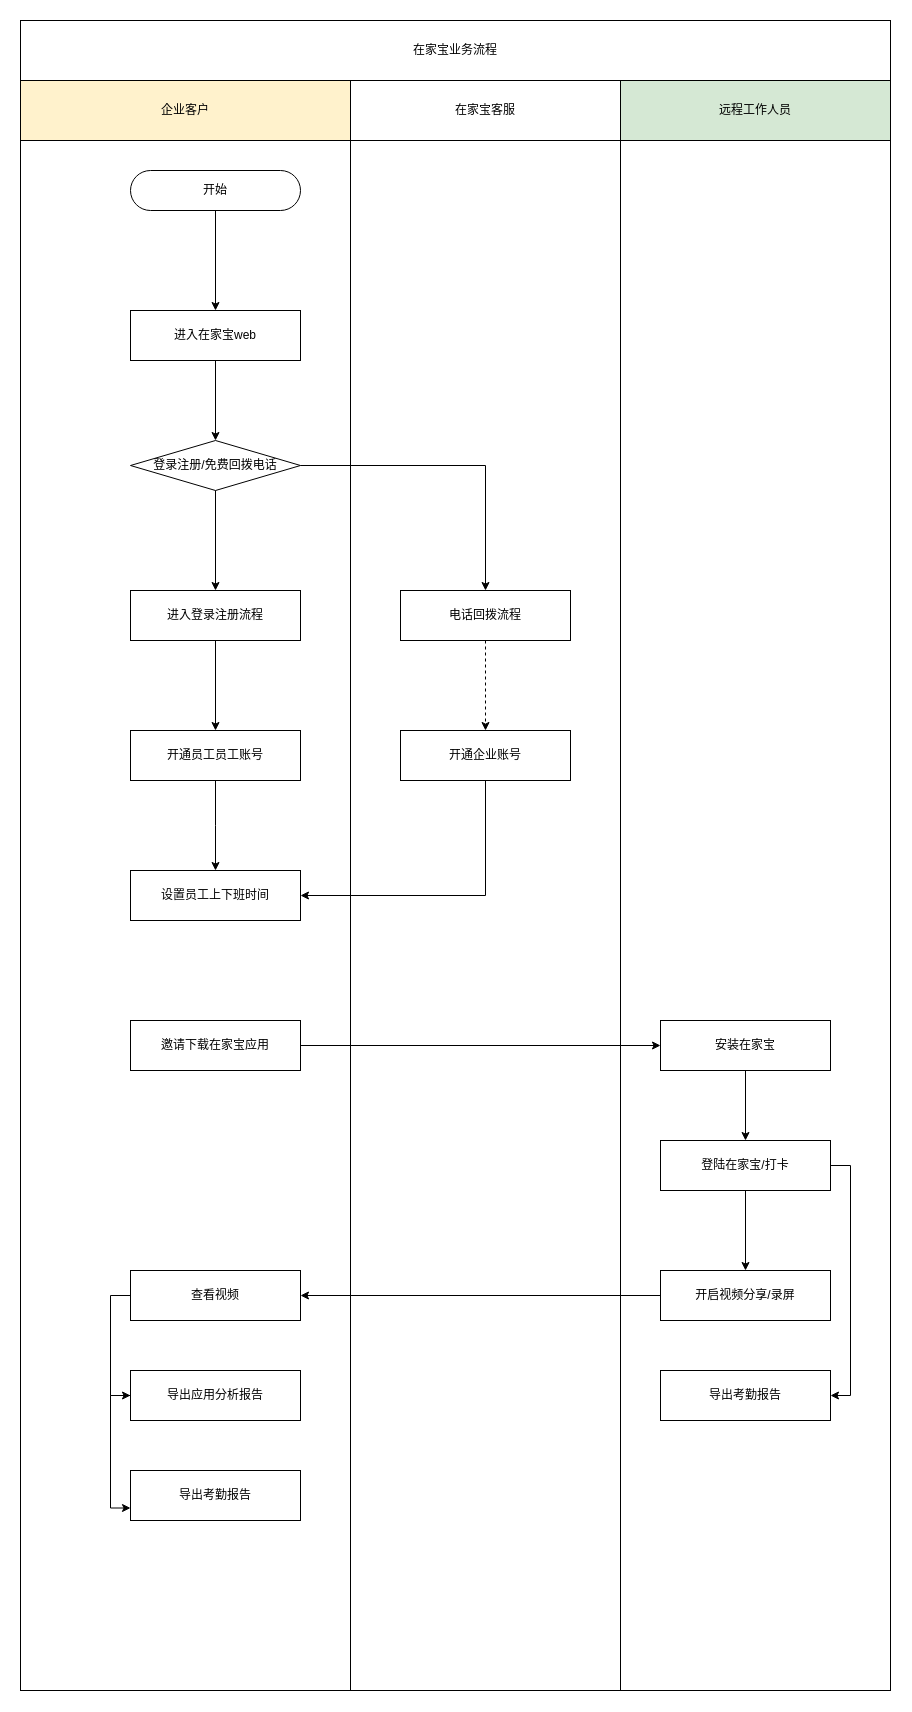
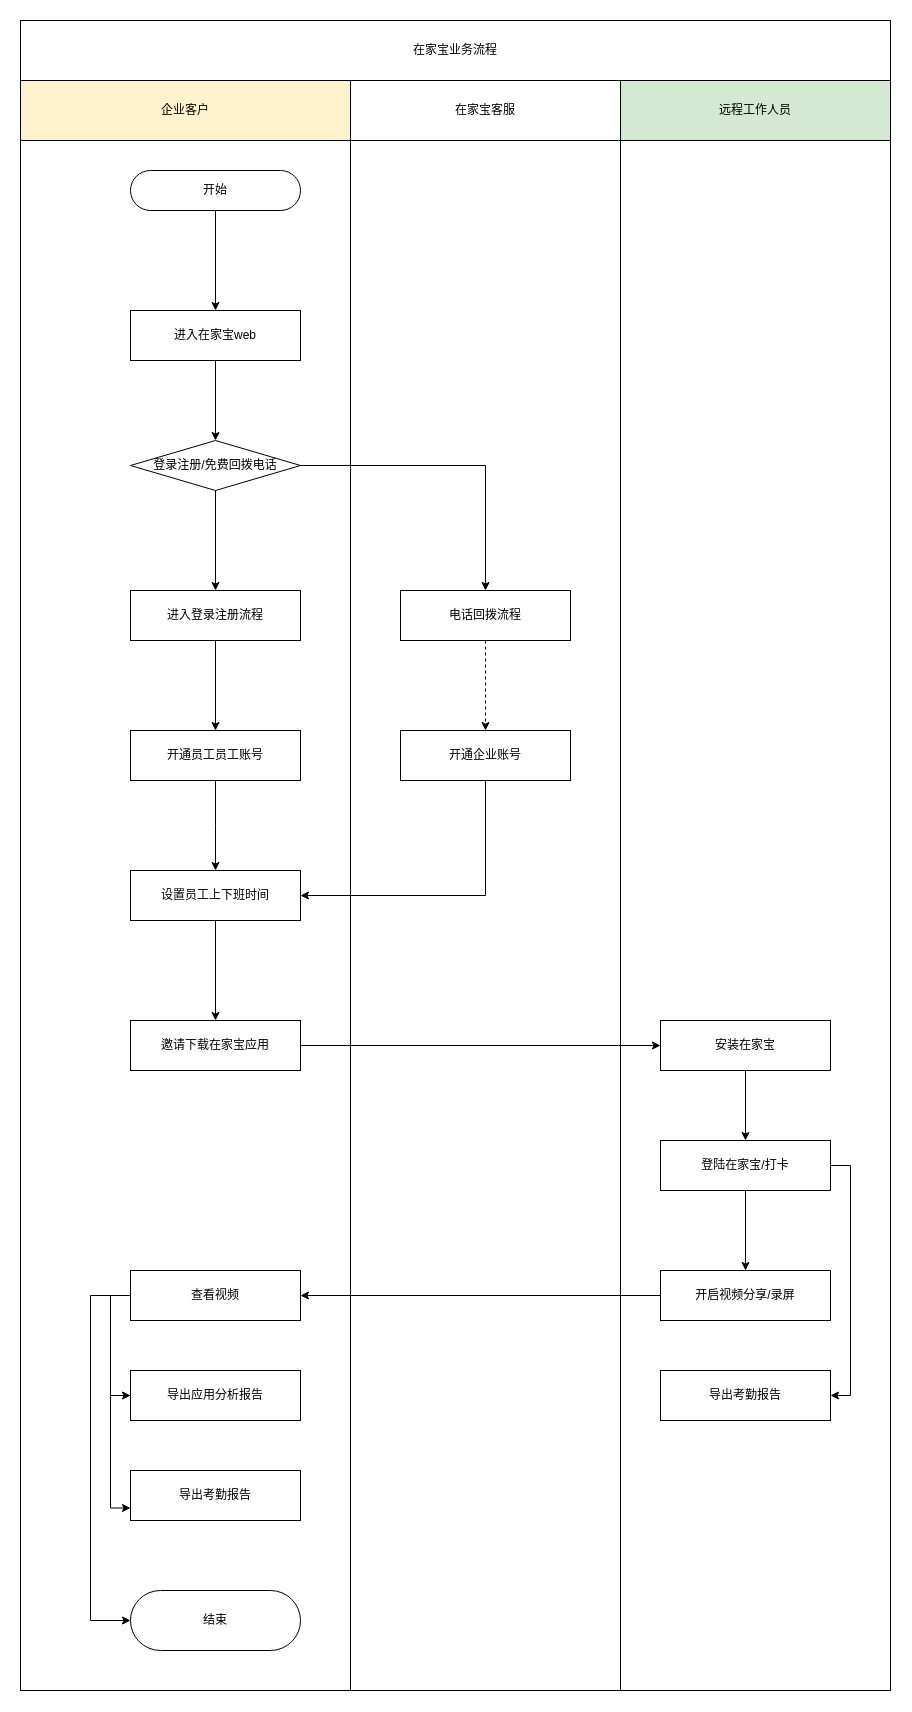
edge "设置员工上下班时间" -> "邀请下载在家宝应用": added
edge "查看视频" -> "结束": added
node "结束": added
